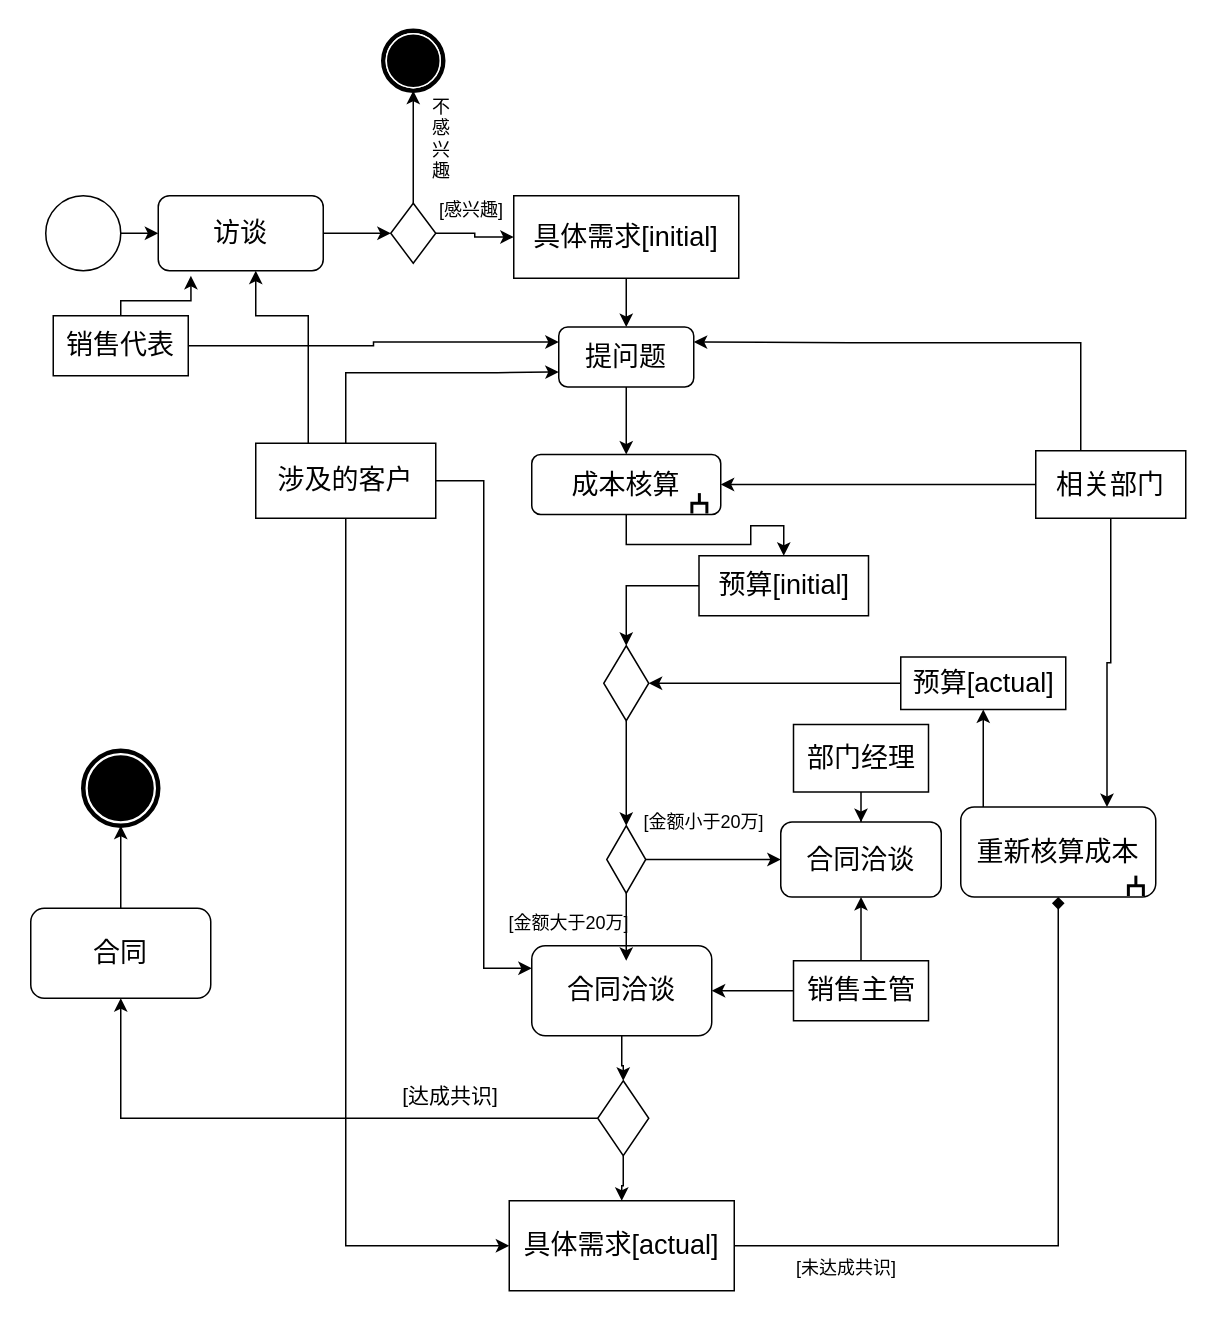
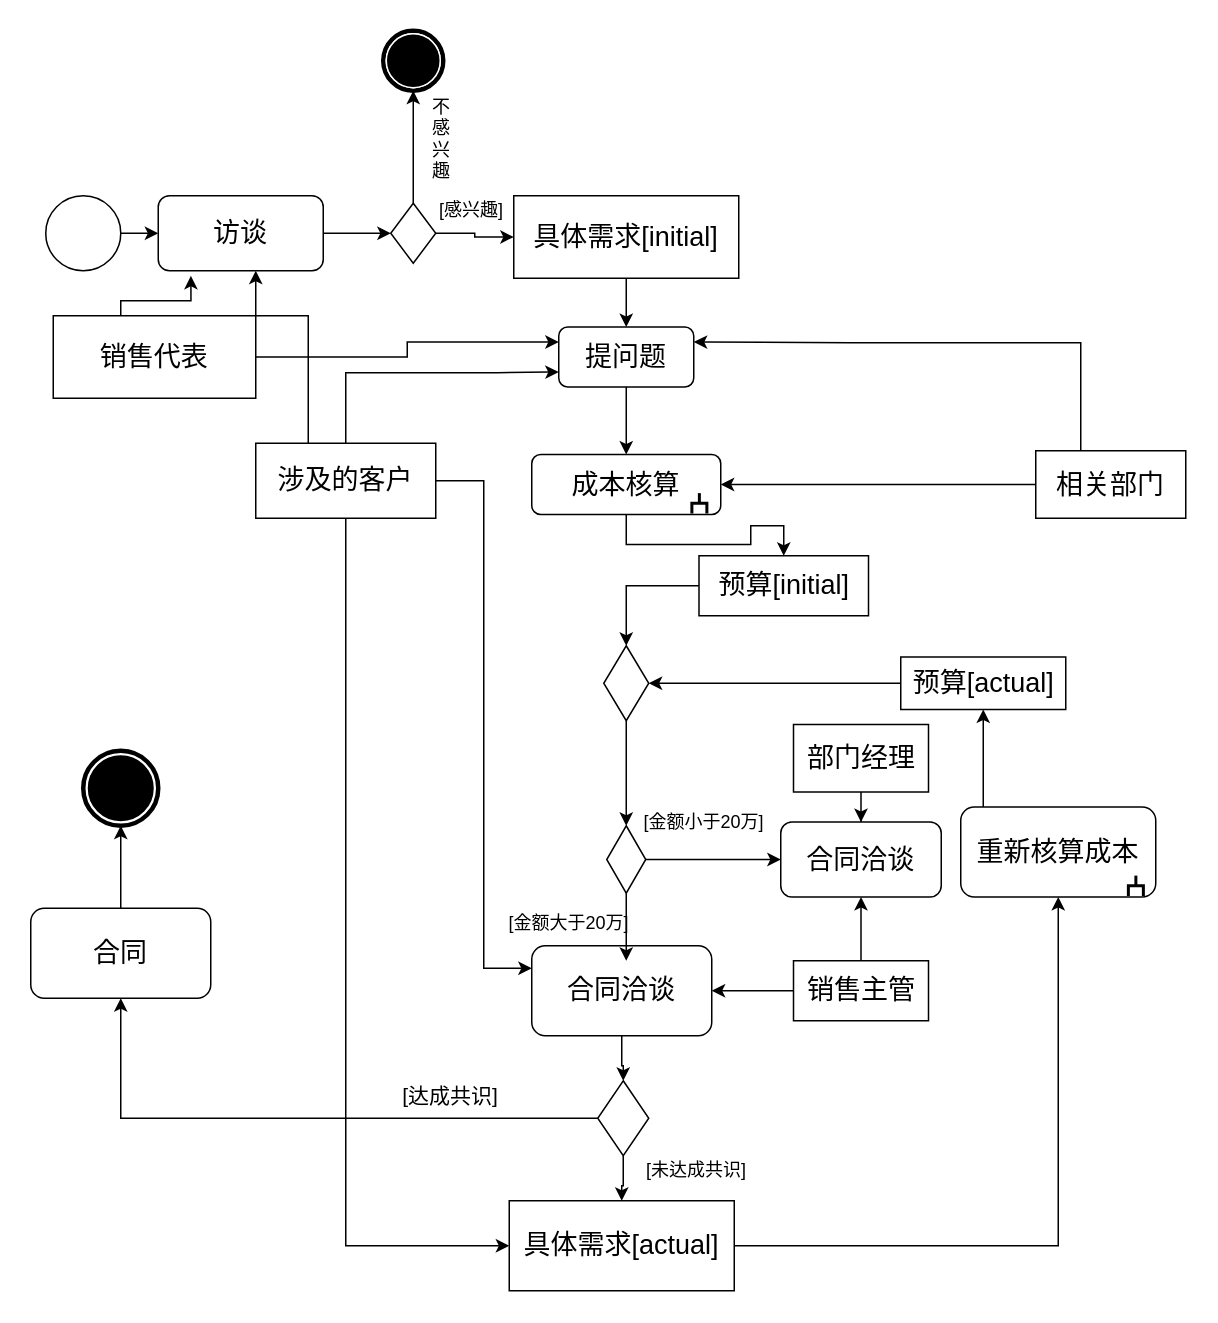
node "销售代表": size 135x60 -> 203x83
edge "相关部门" -> "重新核算成本": removed
edge "具体需求[actual]" -> "重新核算成本": arrowhead diamond -> classic
node "[未达成共识]": moved (847, 1268) -> (697, 1171)
